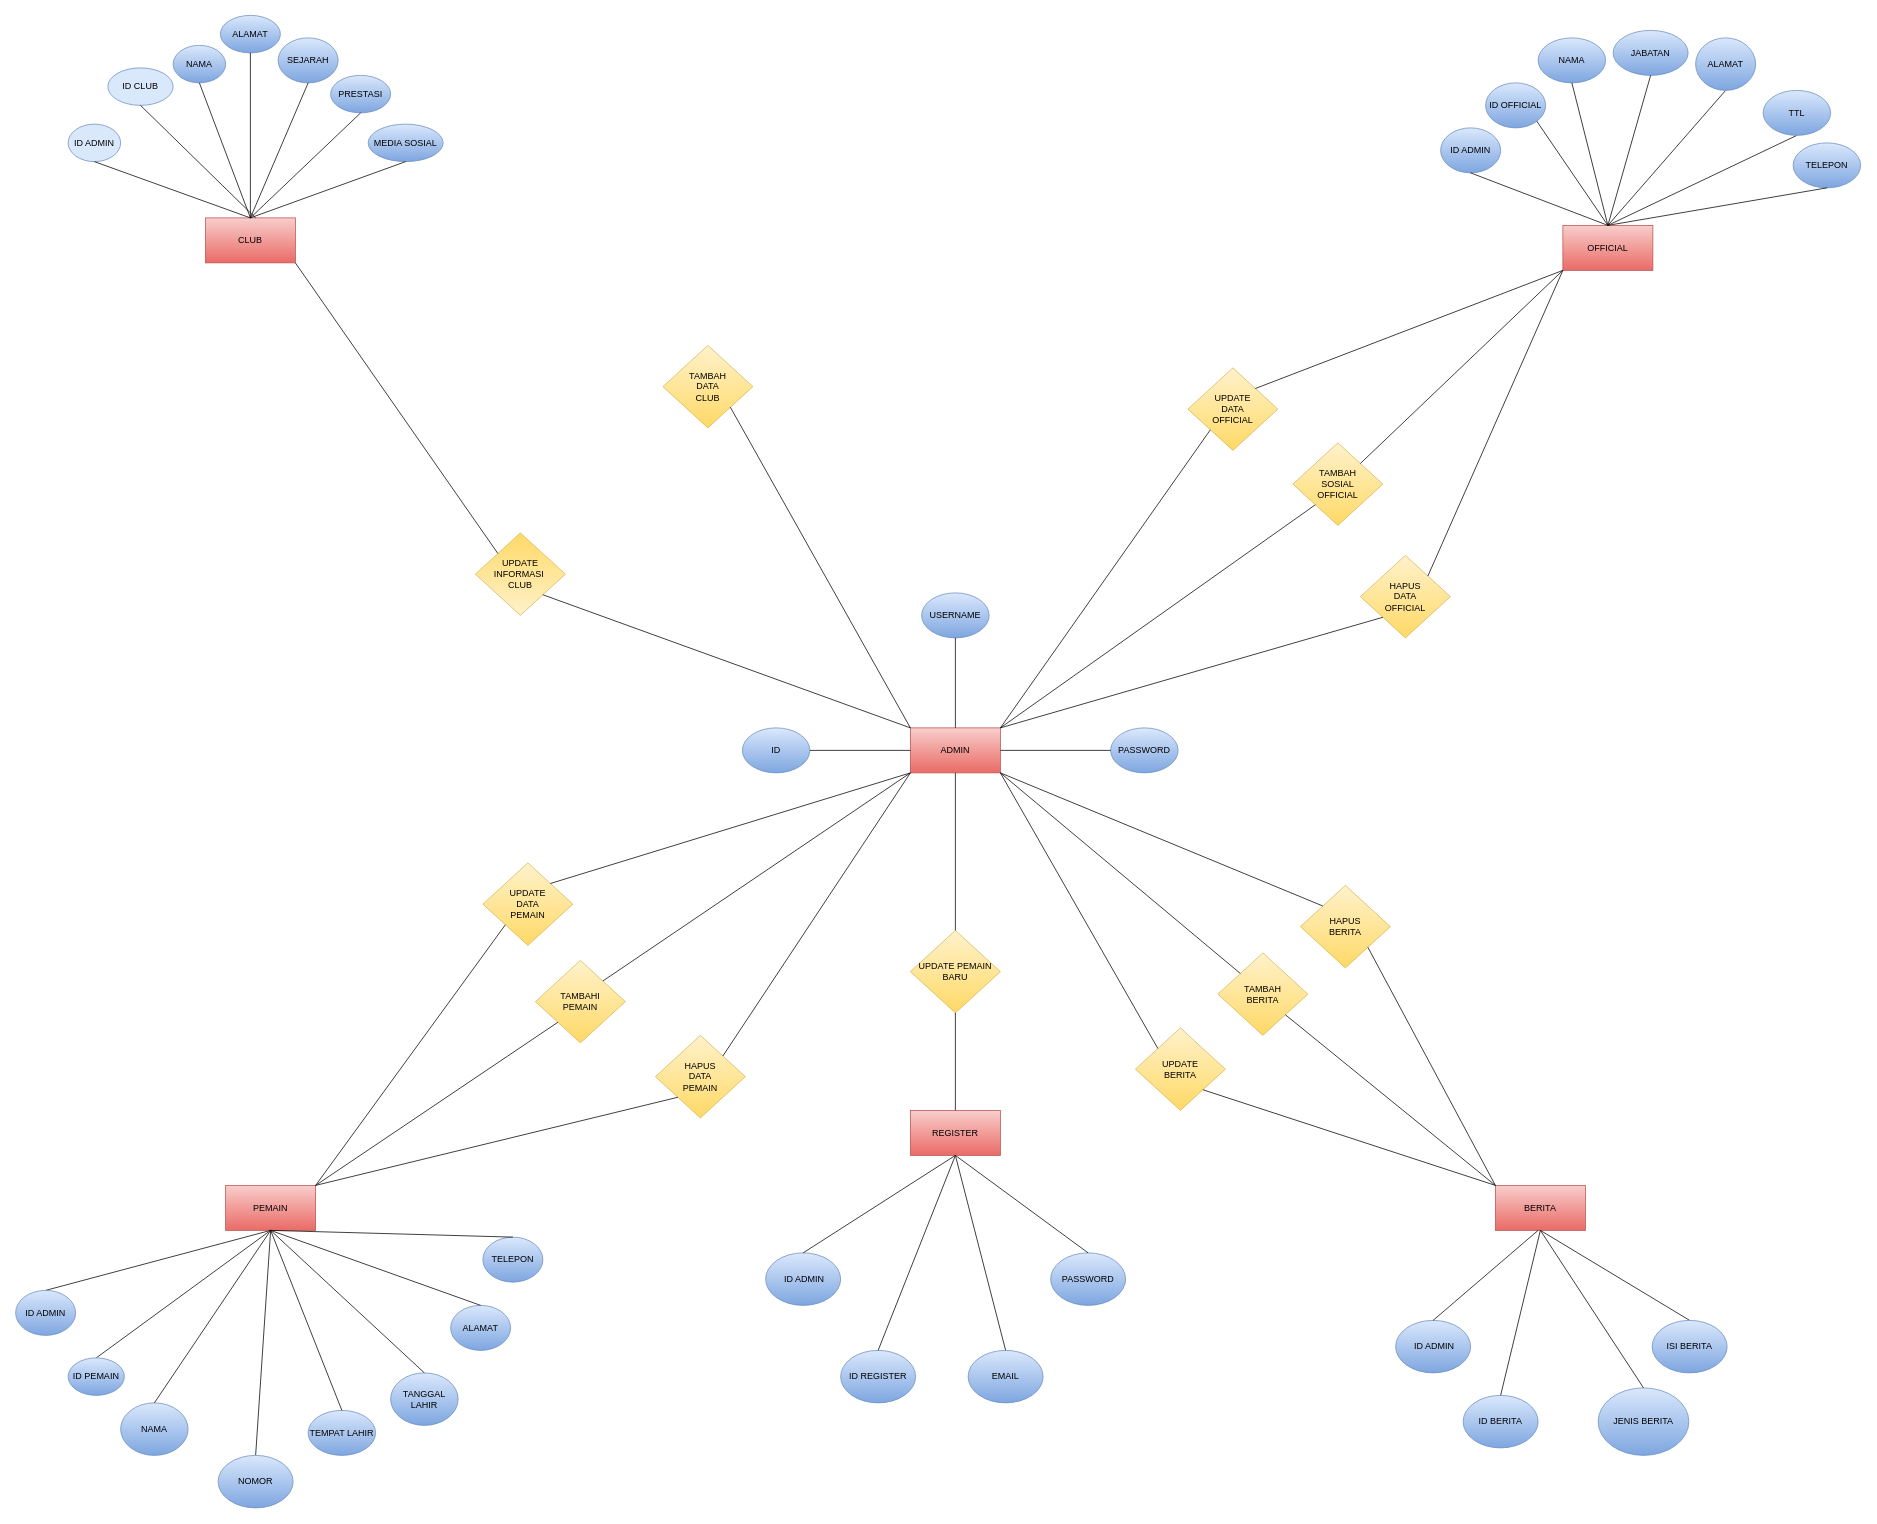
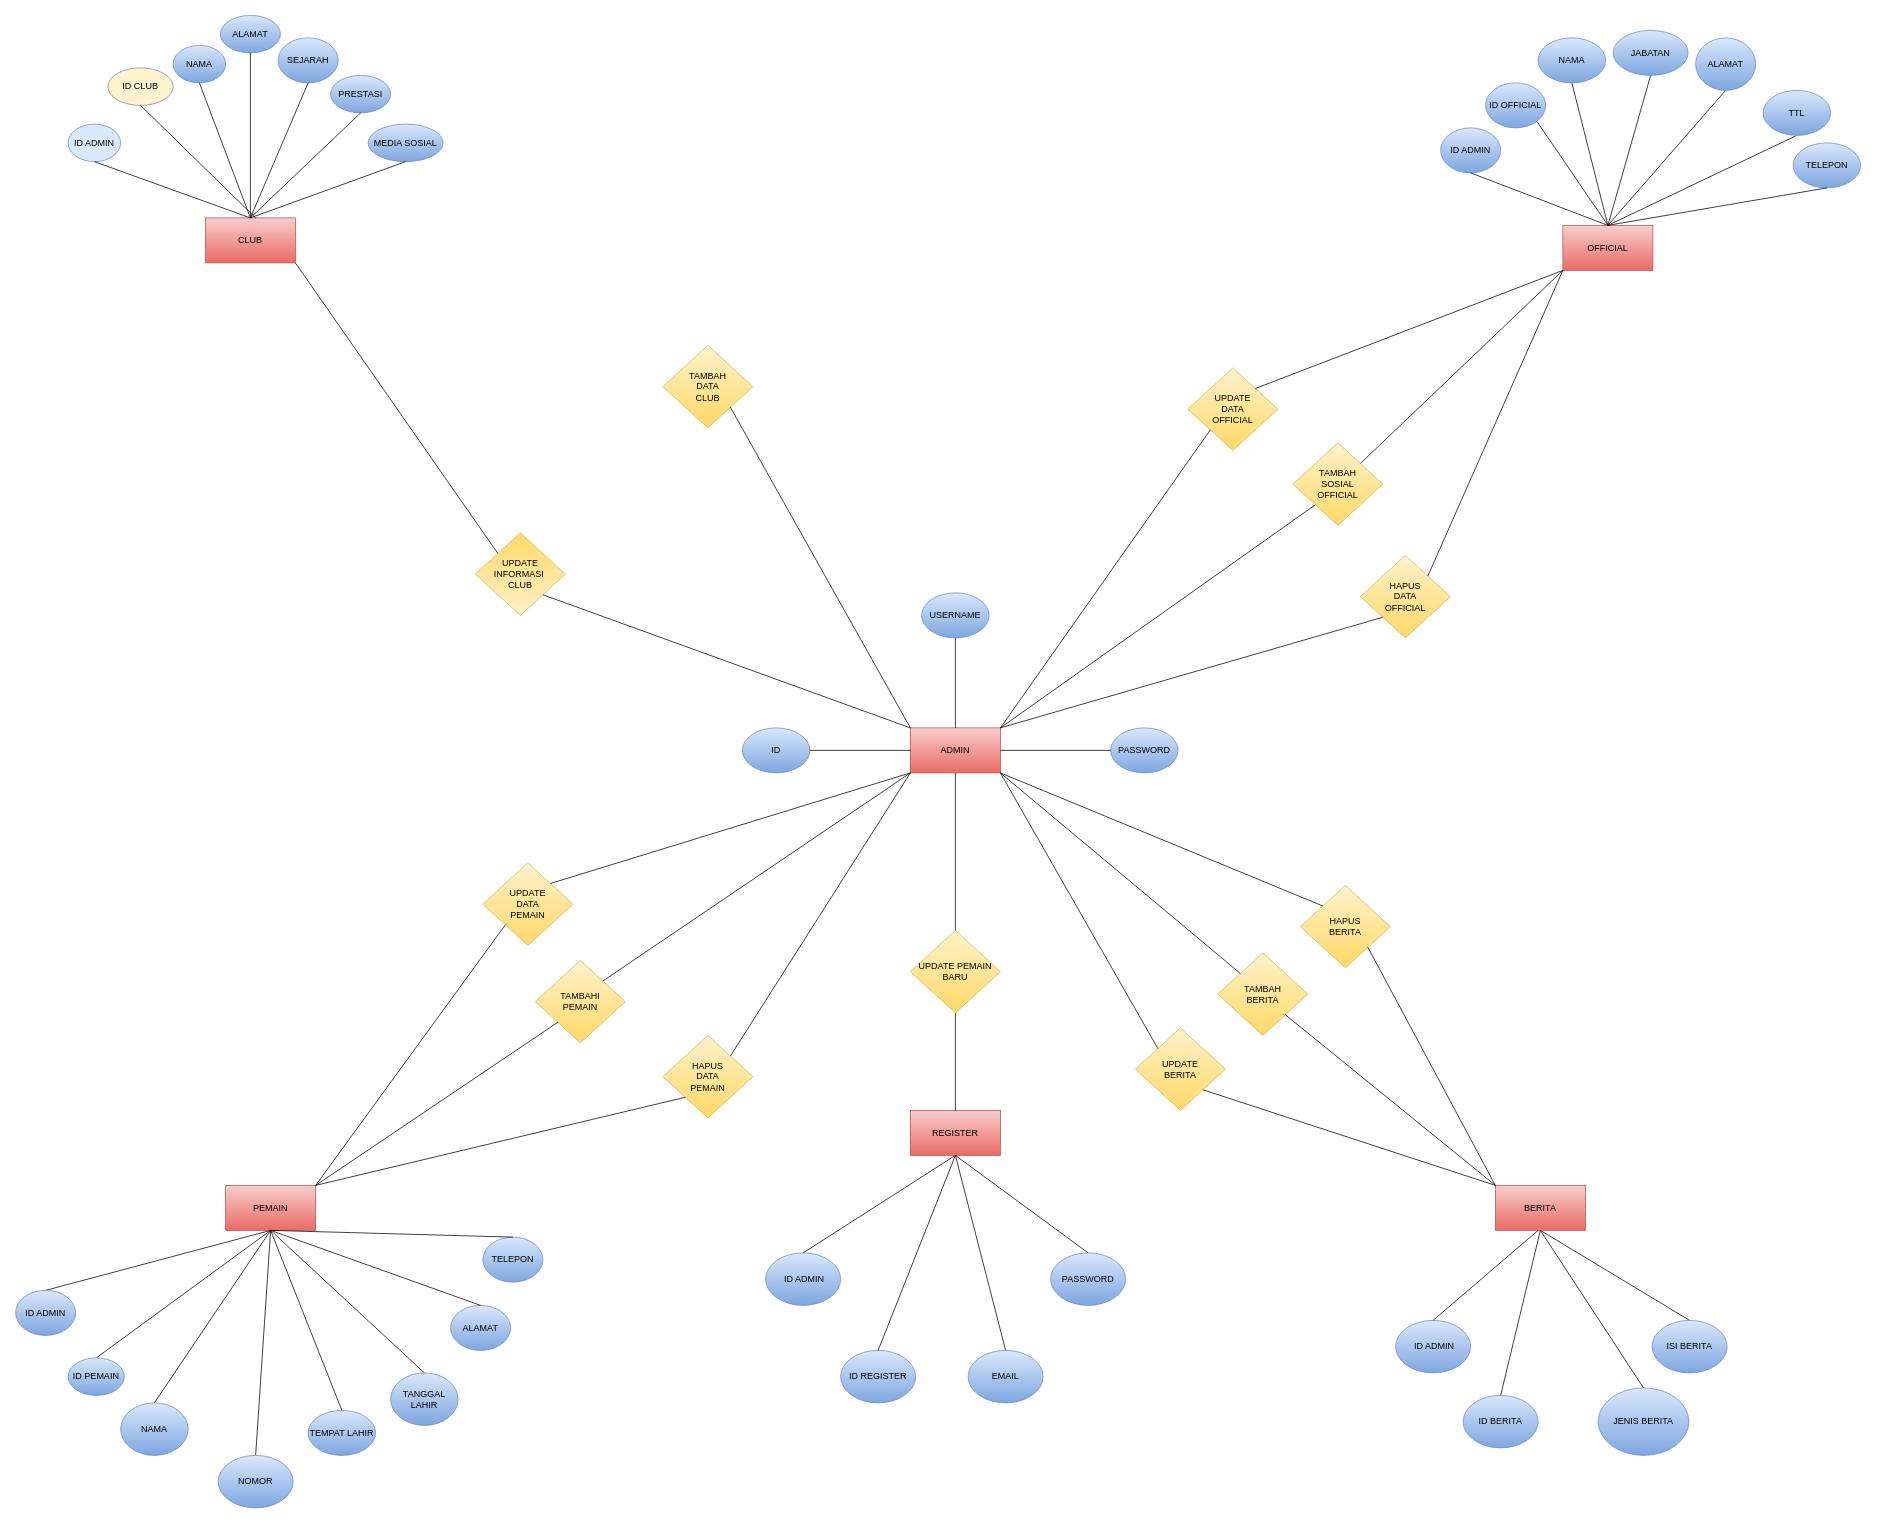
node "ID CLUB": fillcolor #dae8fc -> #fff2cc
node "HAPUS DATA PEMAIN": moved (700, 1077) -> (708, 1077)
